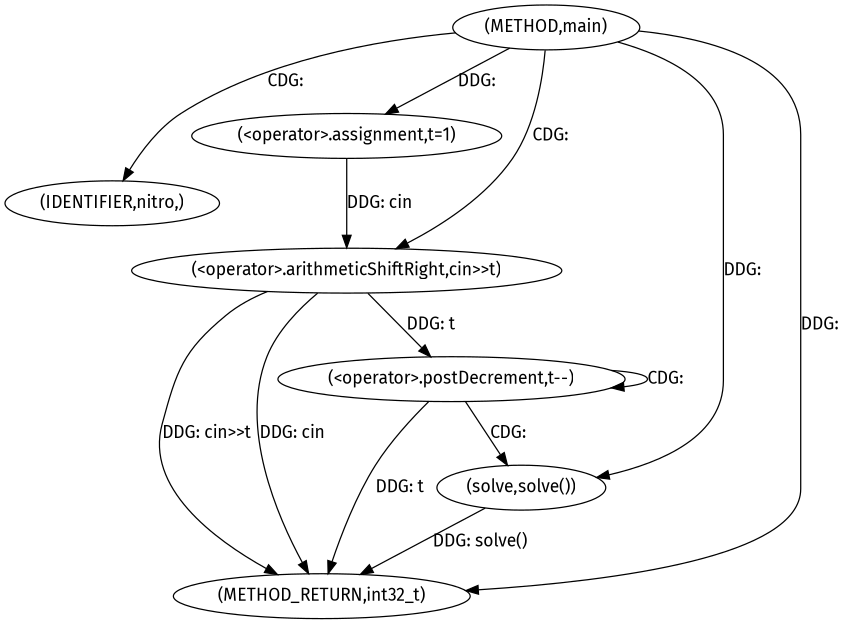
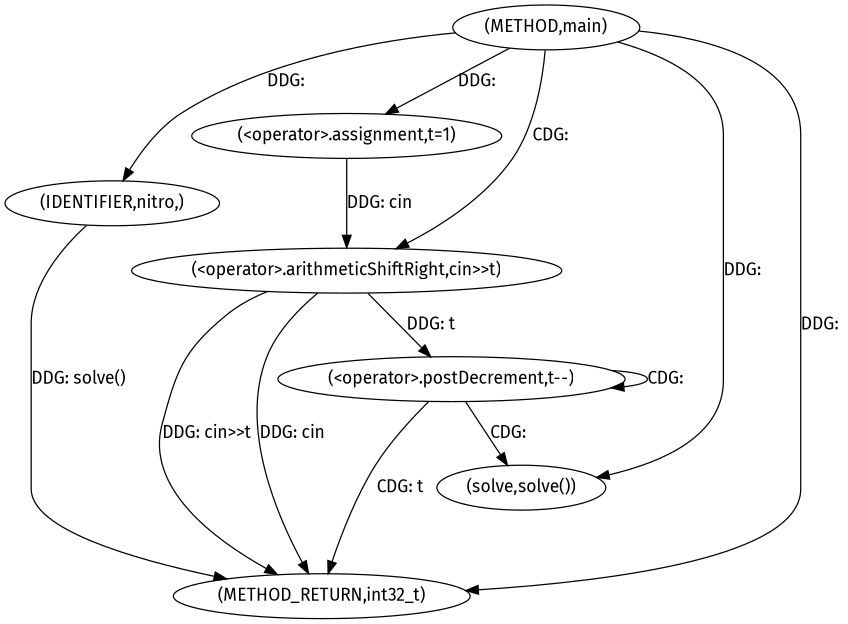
edge "(METHOD,main)" -> "(IDENTIFIER,nitro,)": label "CDG: " -> "DDG: "
edge "(<operator>.postDecrement,t--)" -> "(METHOD_RETURN,int32_t)": label "DDG: t" -> "CDG: t"
edge "(solve,solve())" -> "(METHOD_RETURN,int32_t)": now "(IDENTIFIER,nitro,)" -> "(METHOD_RETURN,int32_t)"
